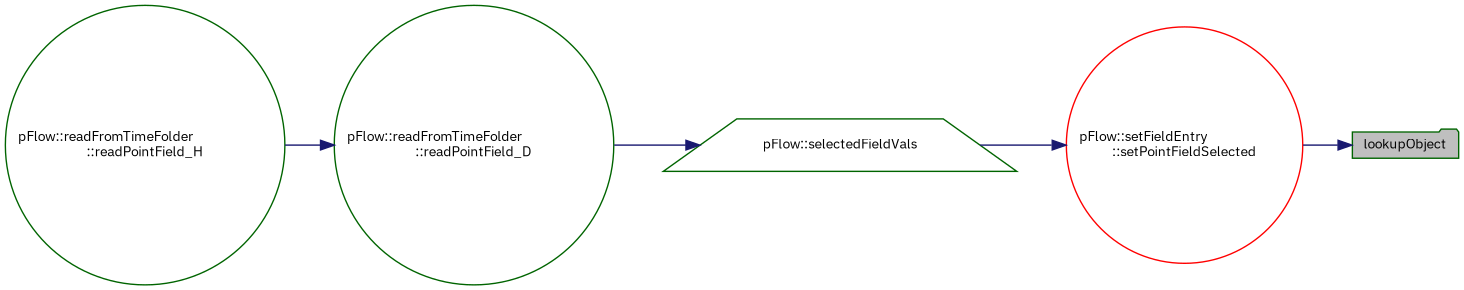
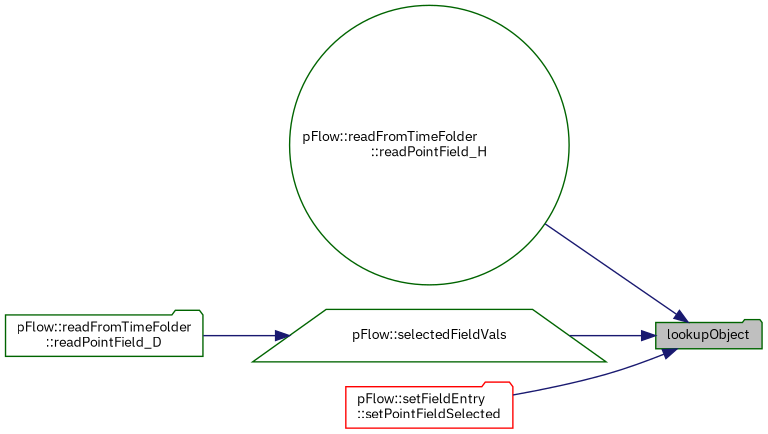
edge "pFlow::readFromTimeFolder ::readPointField_H" -> "pFlow::readFromTimeFolder ::readPointField_D": now "pFlow::readFromTimeFolder ::readPointField_H" -> "lookupObject"
node "pFlow::readFromTimeFolder ::readPointField_D": shape circle -> folder
edge "pFlow::selectedFieldVals" -> "pFlow::setFieldEntry ::setPointFieldSelected": now "pFlow::selectedFieldVals" -> "lookupObject"
node "pFlow::setFieldEntry ::setPointFieldSelected": shape circle -> folder
